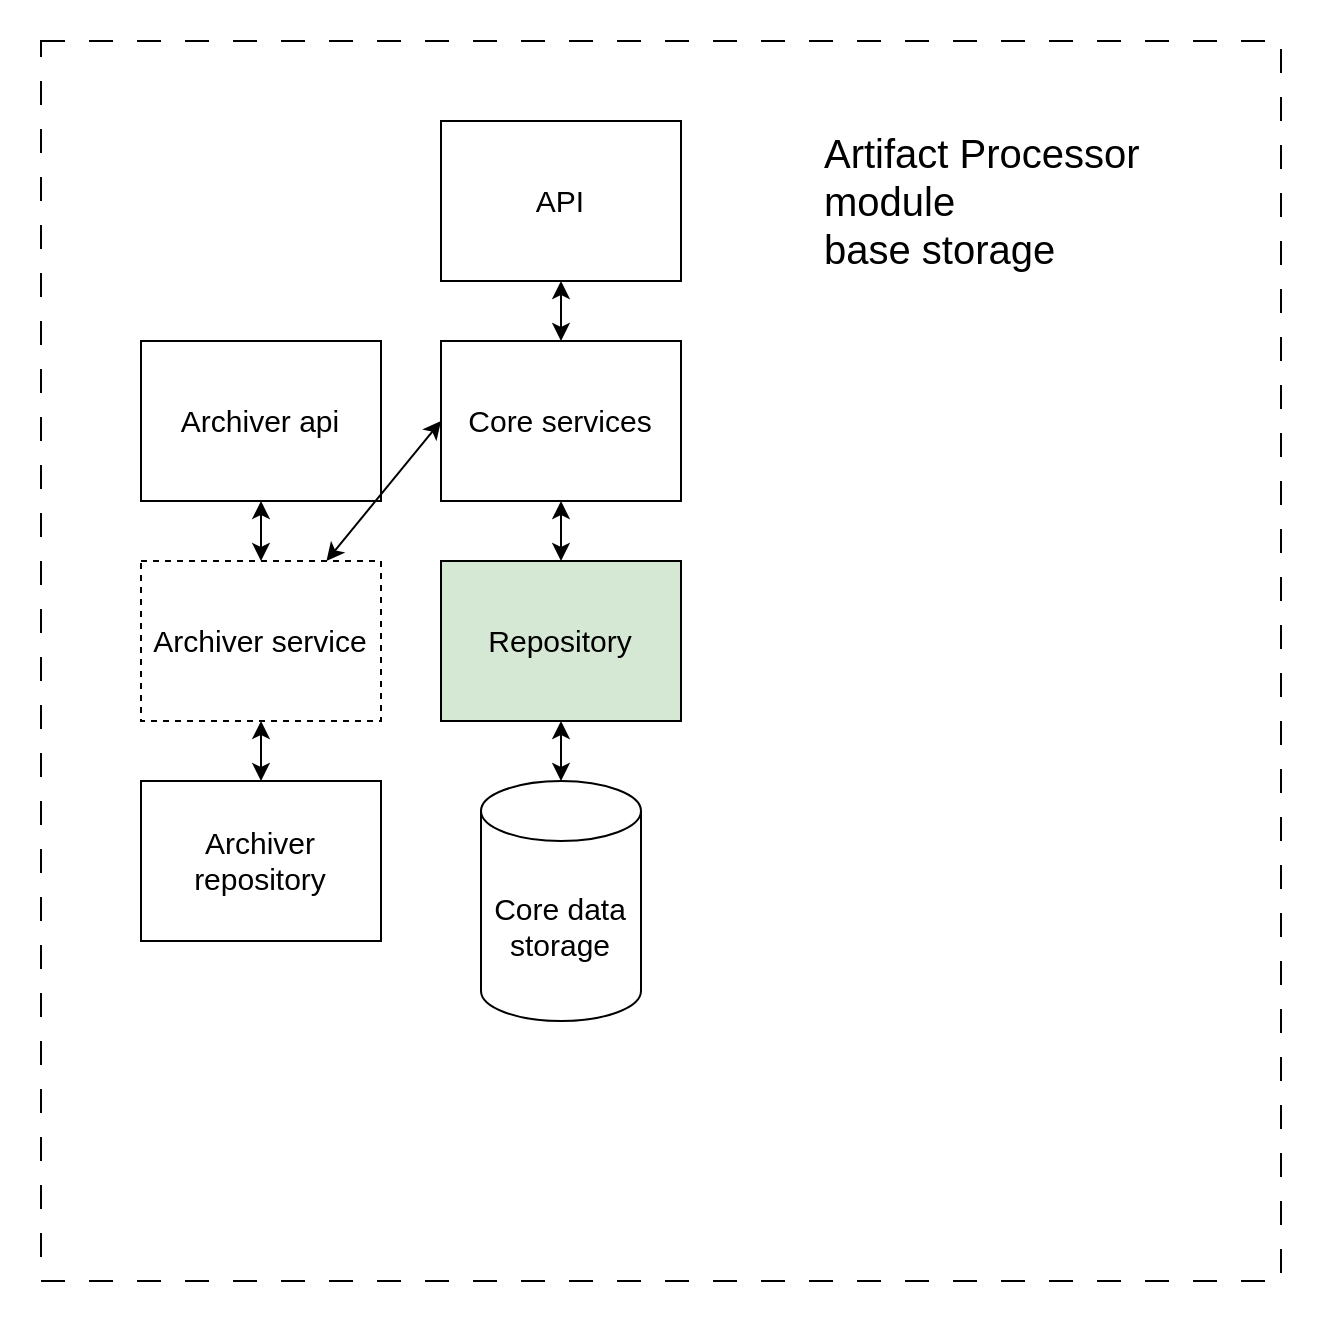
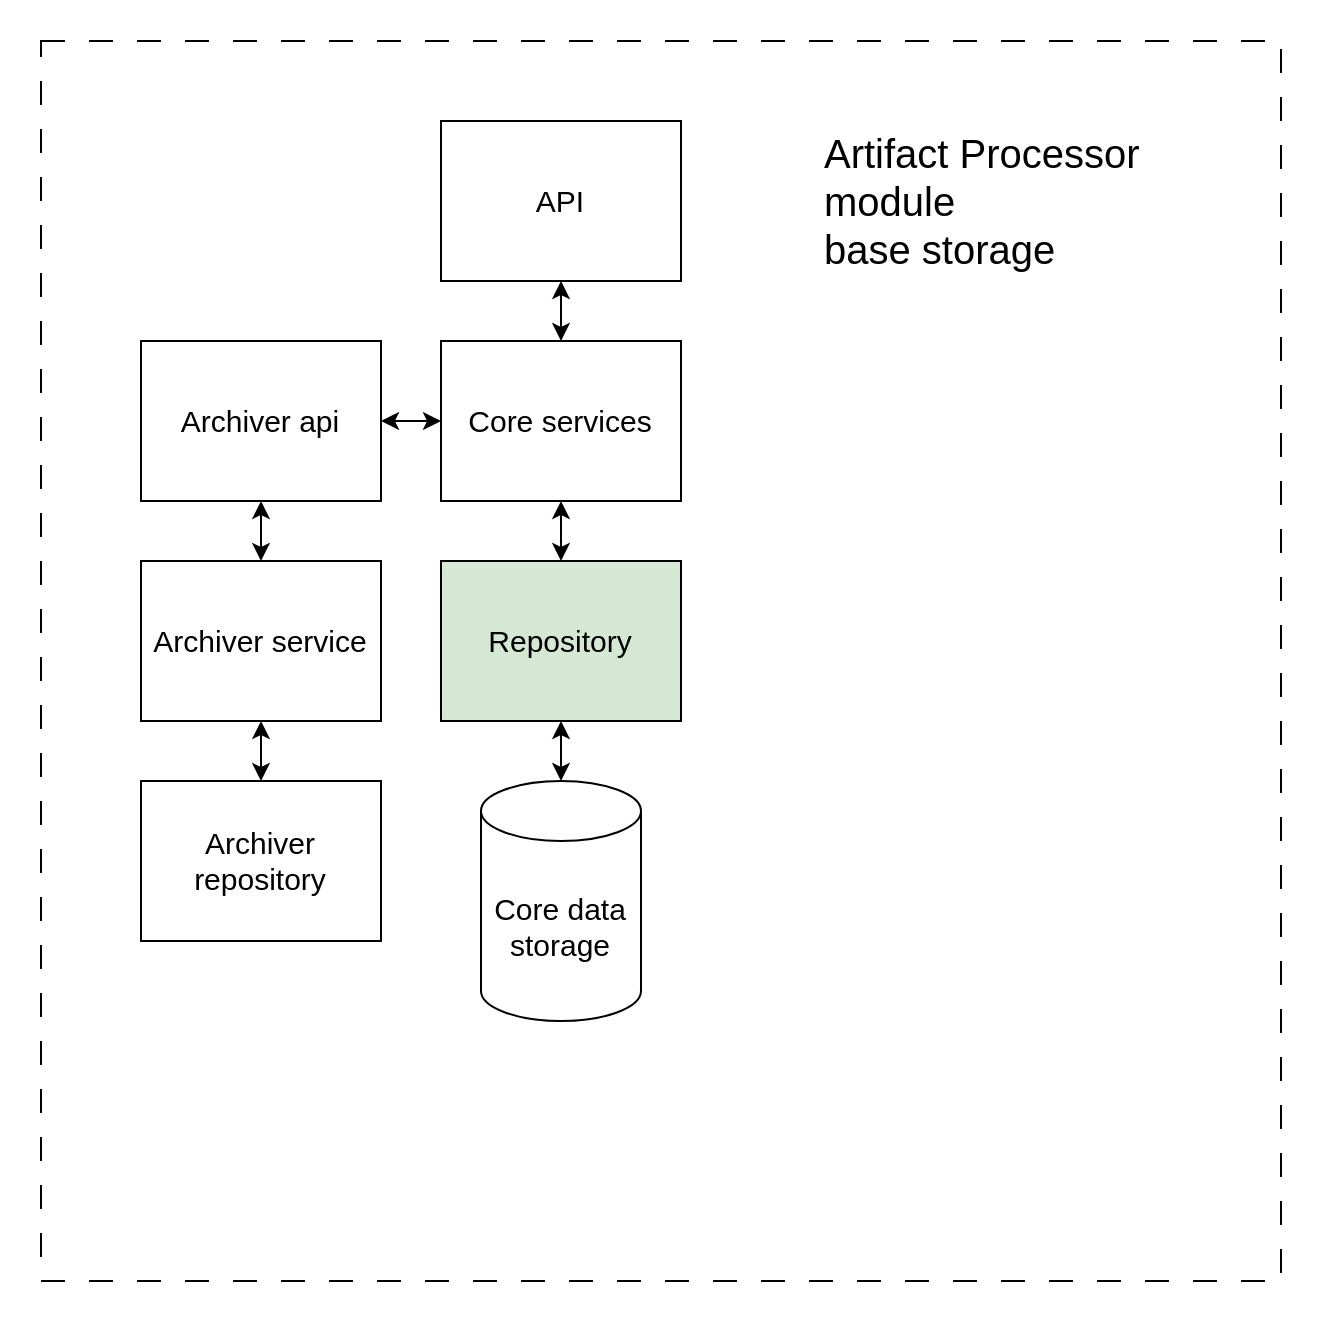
edge "Core services" -- "Archiver service": now "Core services" -- "Archiver api"
node "Archiver service": style dashed -> solid
